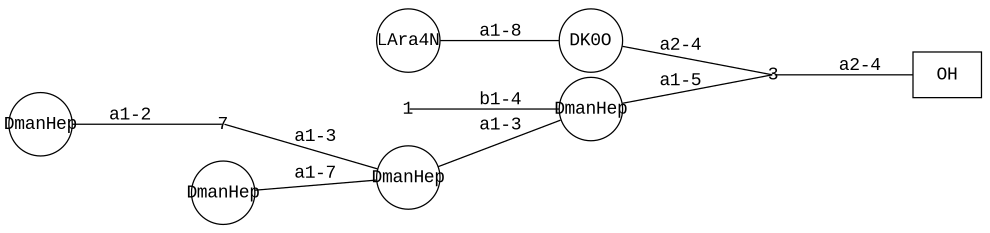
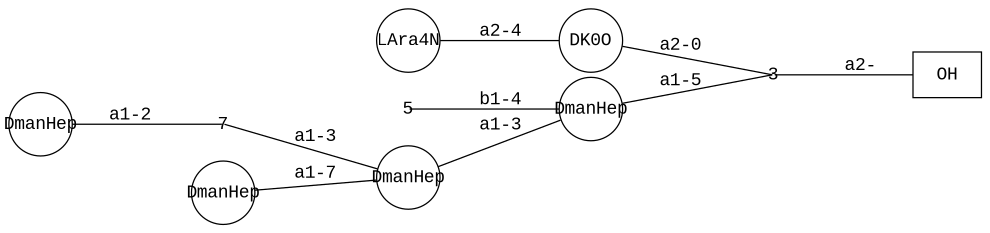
edge "LAra4N" -- "DK0O": label "a1-8" -> "a2-4"
edge "DK0O" -- "3": label "a2-4" -> "a2-0"
edge "3" -- "OH": label "a2-4" -> "a2-"
node "1": label "1" -> "5"
